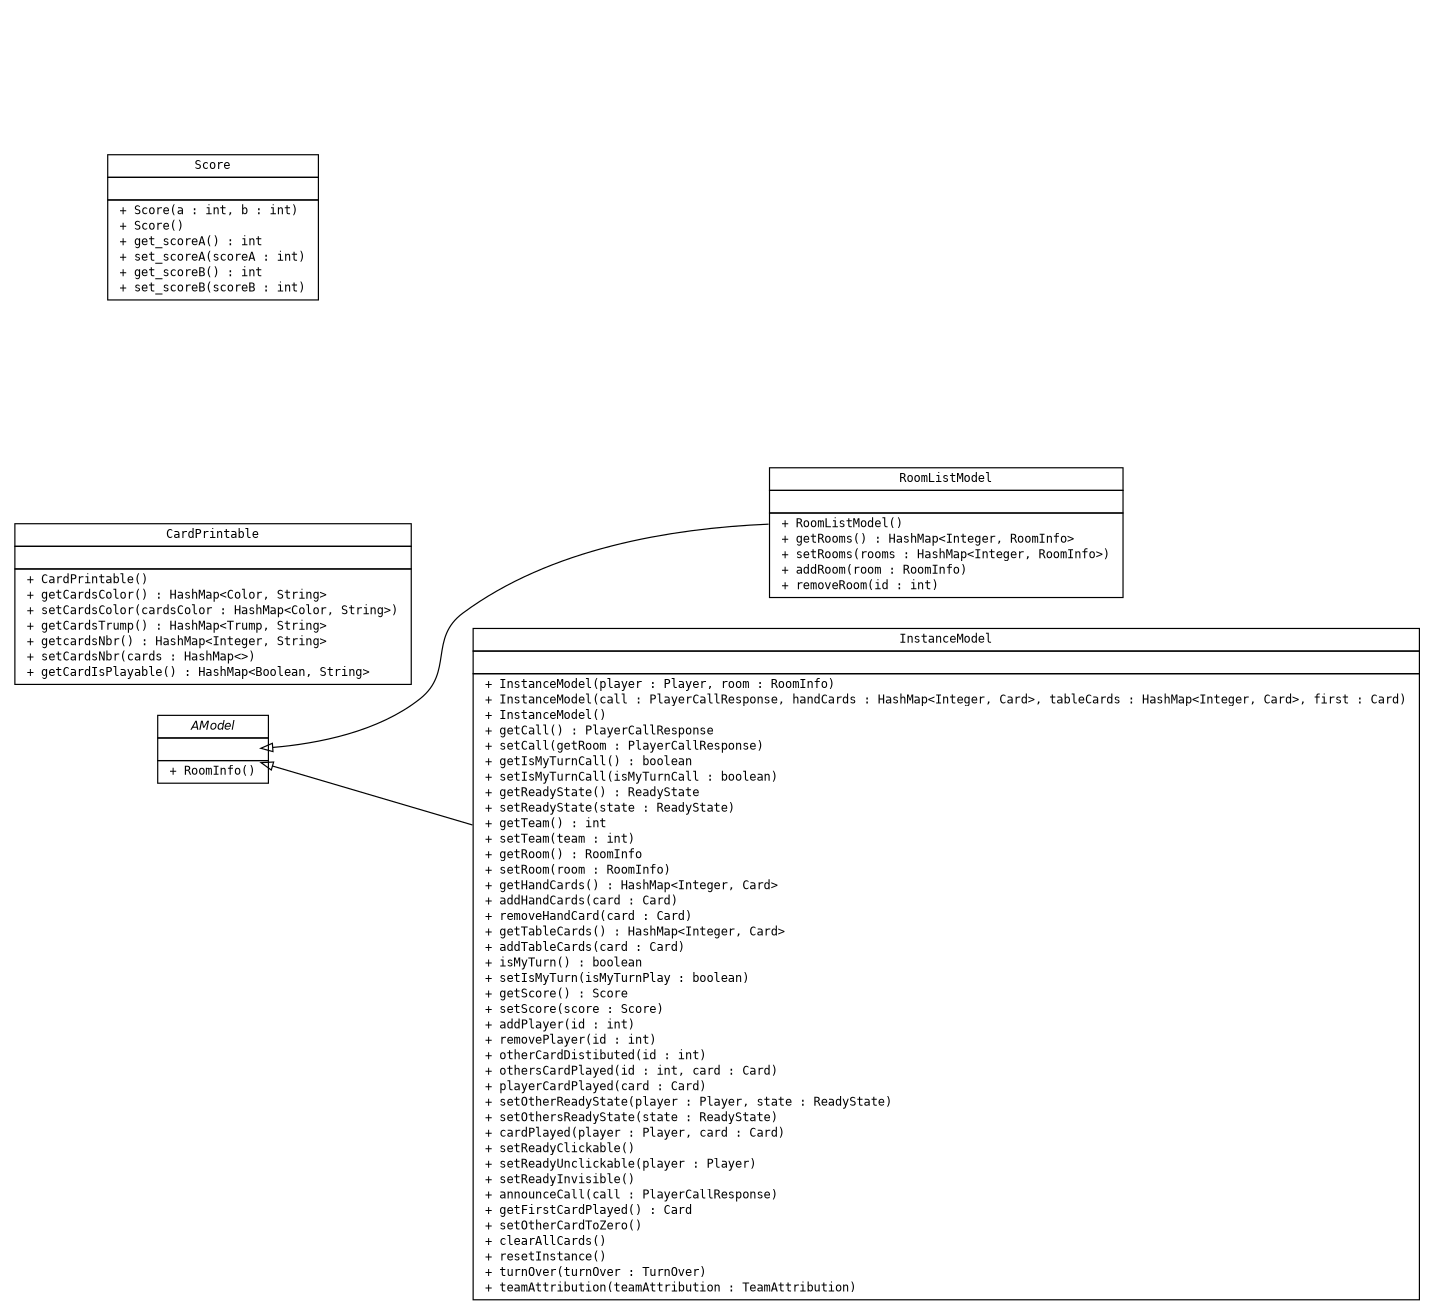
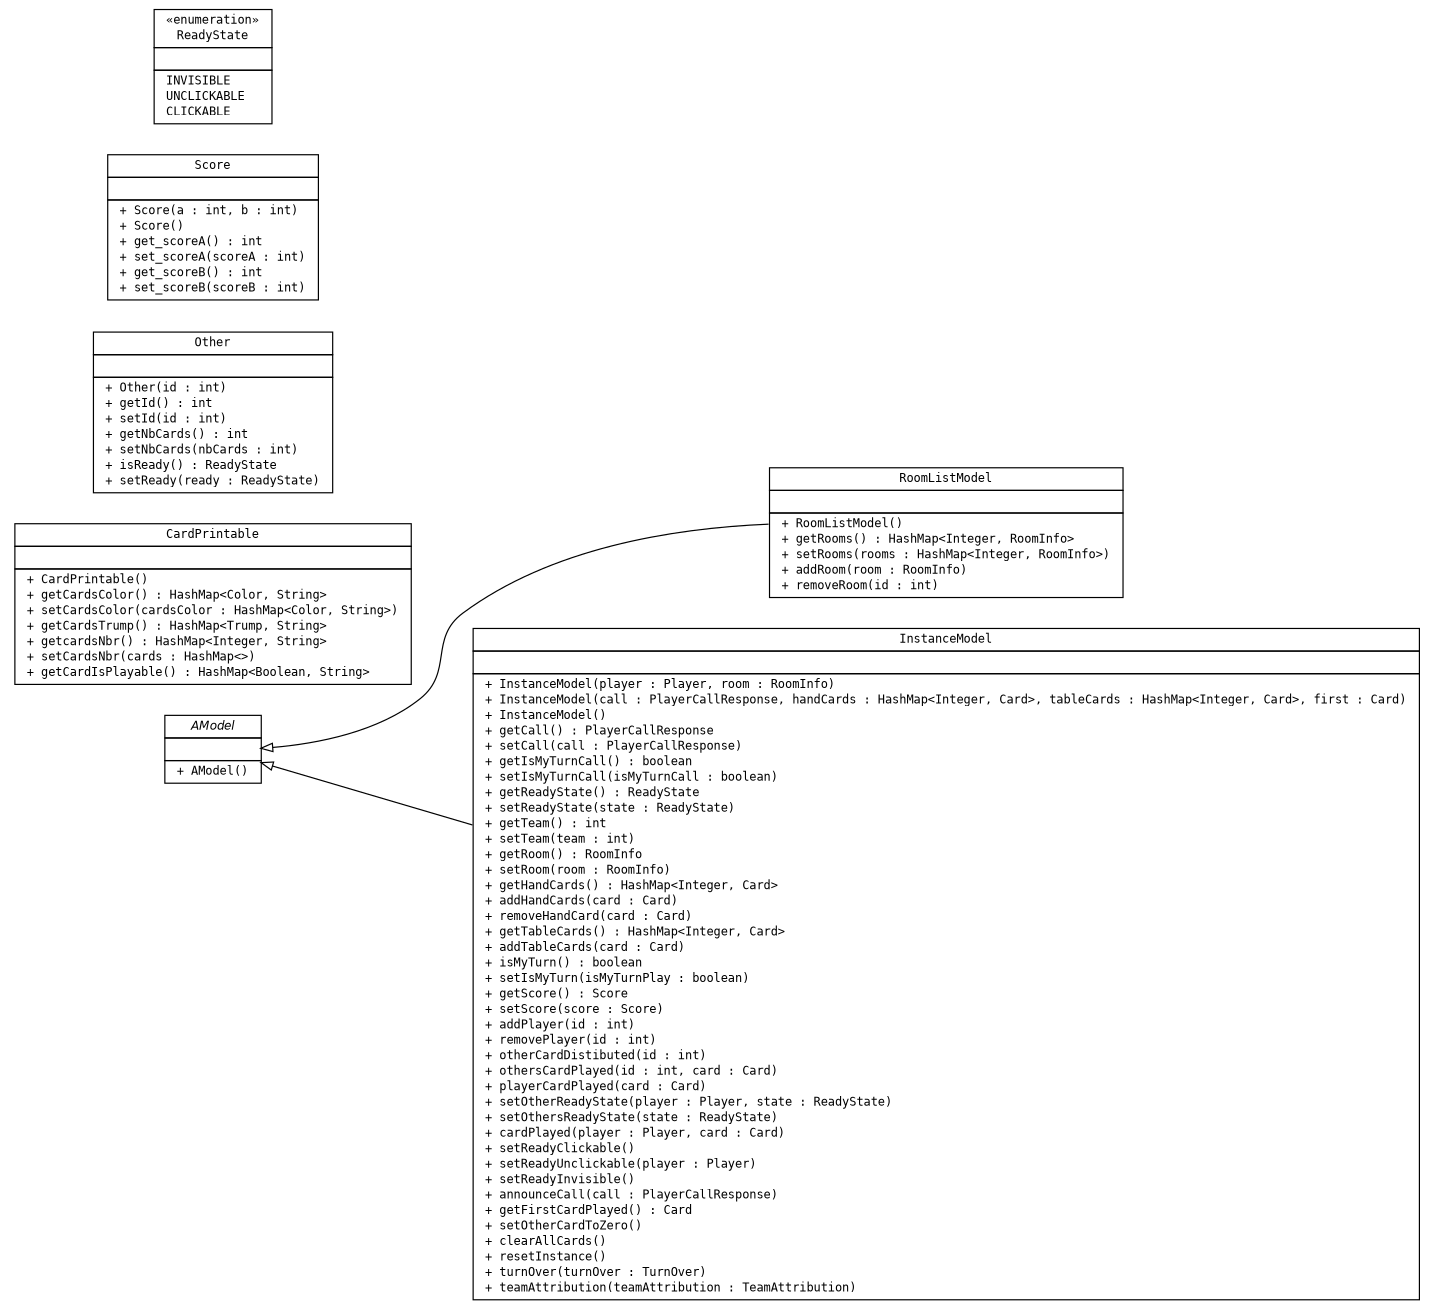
node "ReadyState": added
node "Other": added
node "InstanceModel": text "+ setCall(getRoom : PlayerCallResponse)" -> "+ setCall(call : PlayerCallResponse)"
node "AModel": text "+ RoomInfo()" -> "+ AModel()"
